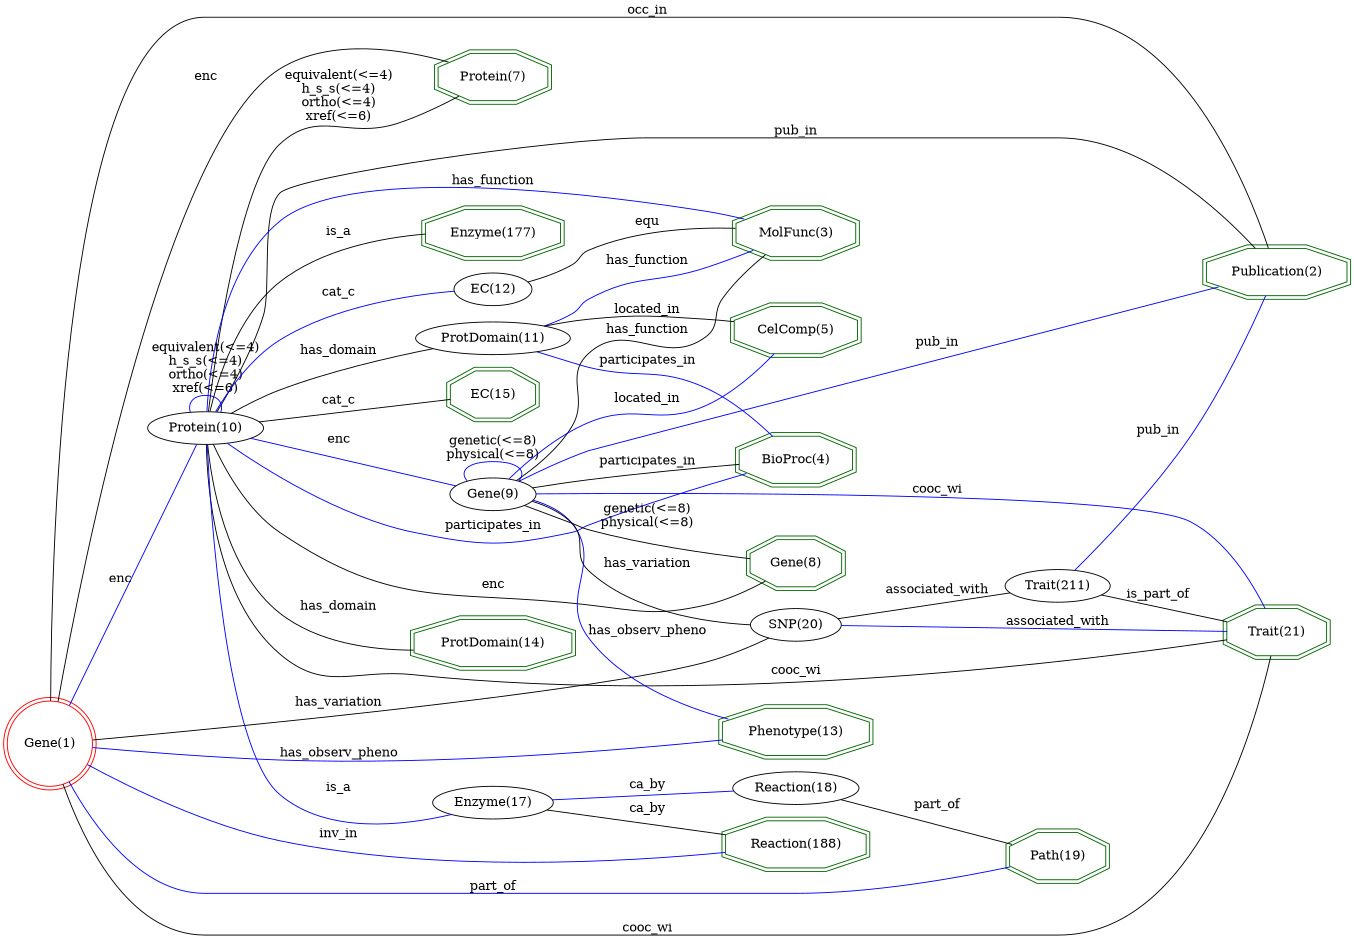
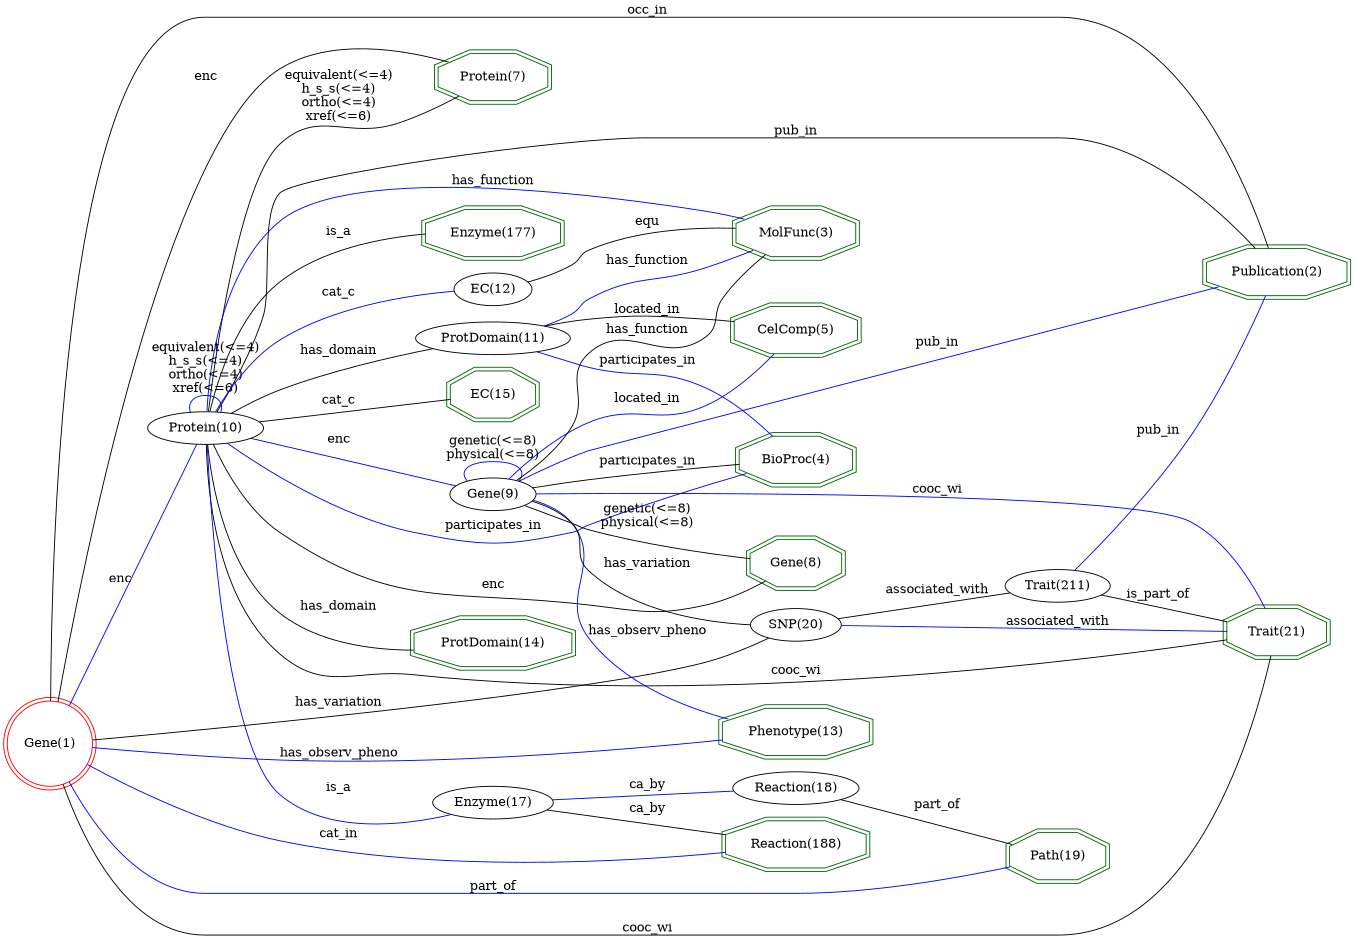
edge "Gene(1)" -- "Reaction(188)": label "inv_in" -> "cat_in"
